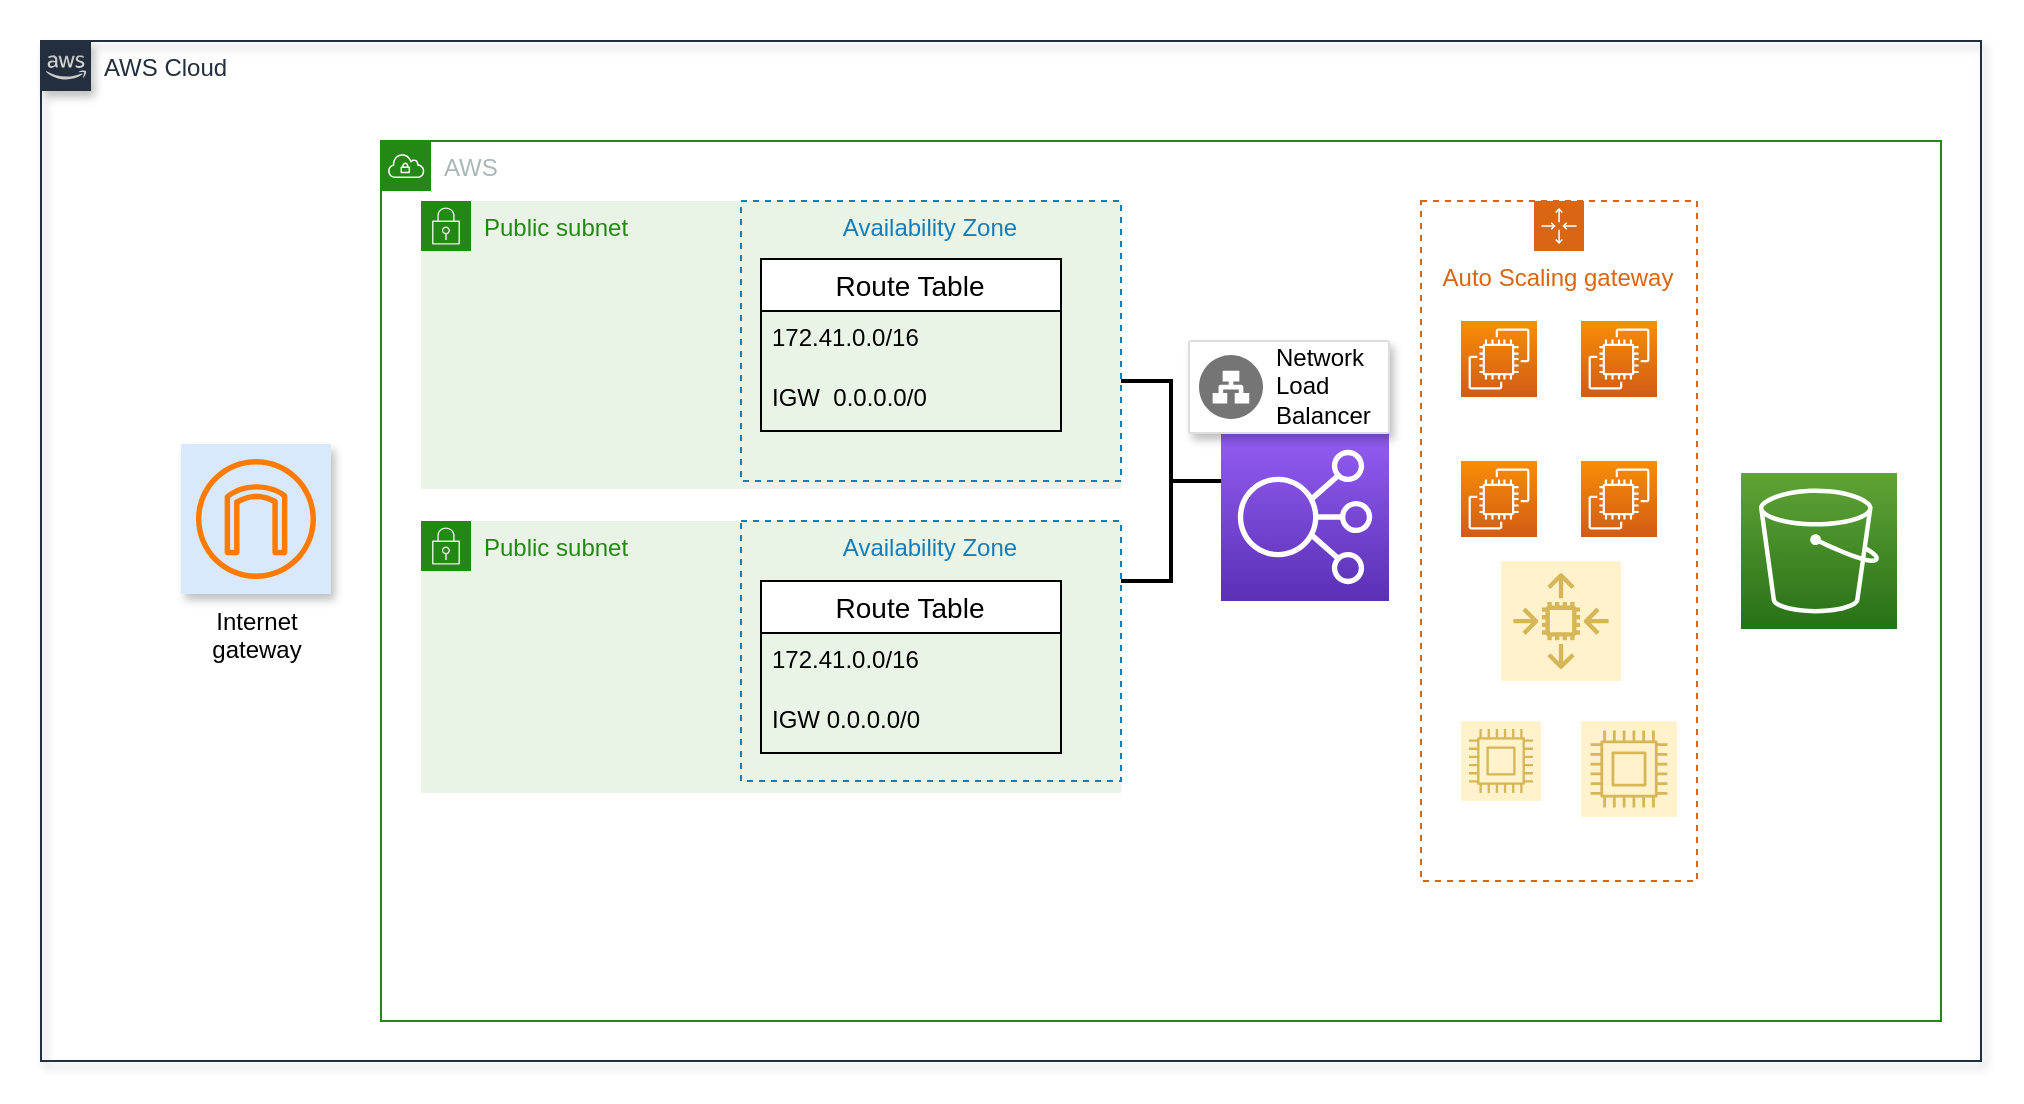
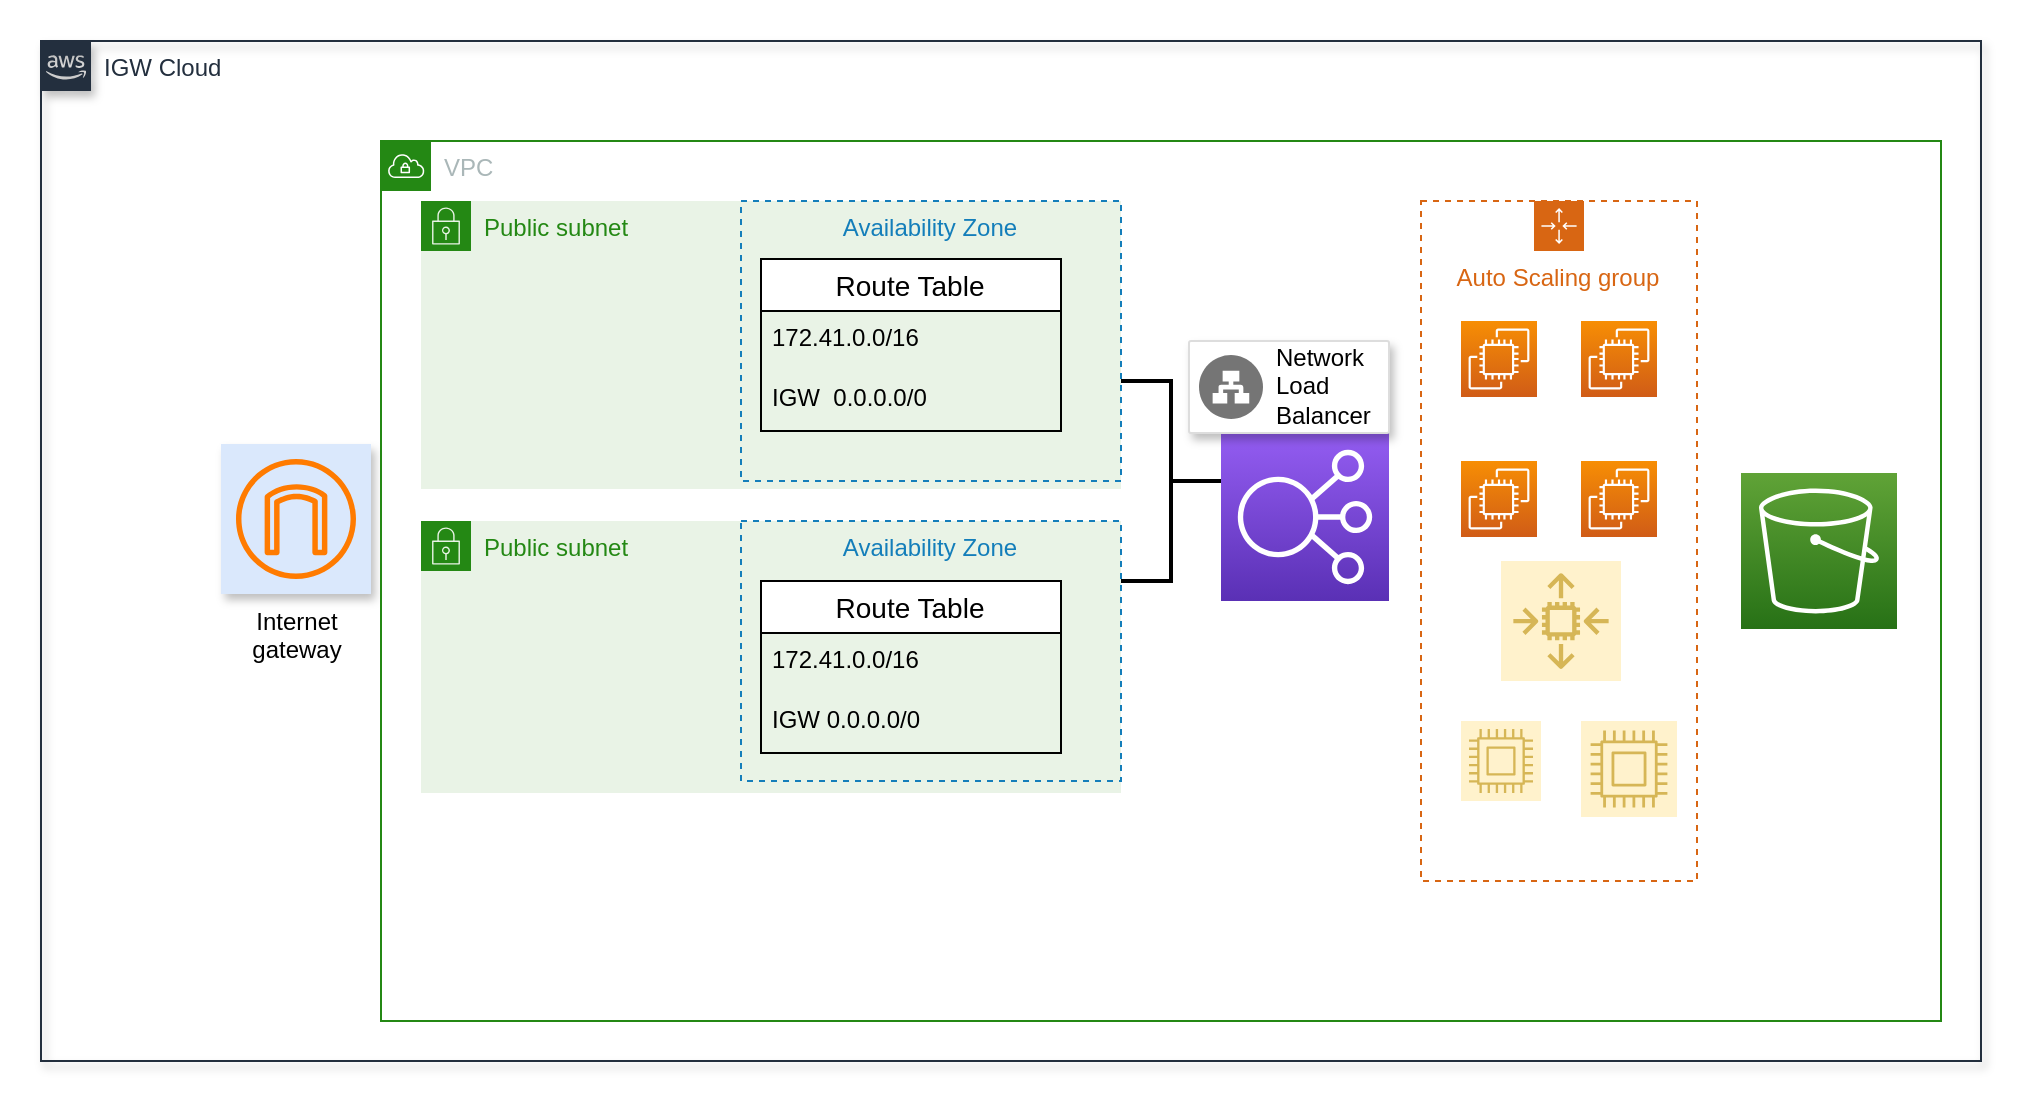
node "AWS Cloud": label "AWS Cloud" -> "IGW Cloud"
node "AWS": label "AWS" -> "VPC"
node "Auto Scaling gateway": label "Auto Scaling gateway" -> "Auto Scaling group"
node "Internet gateway": moved (256, 519) -> (296, 519)
